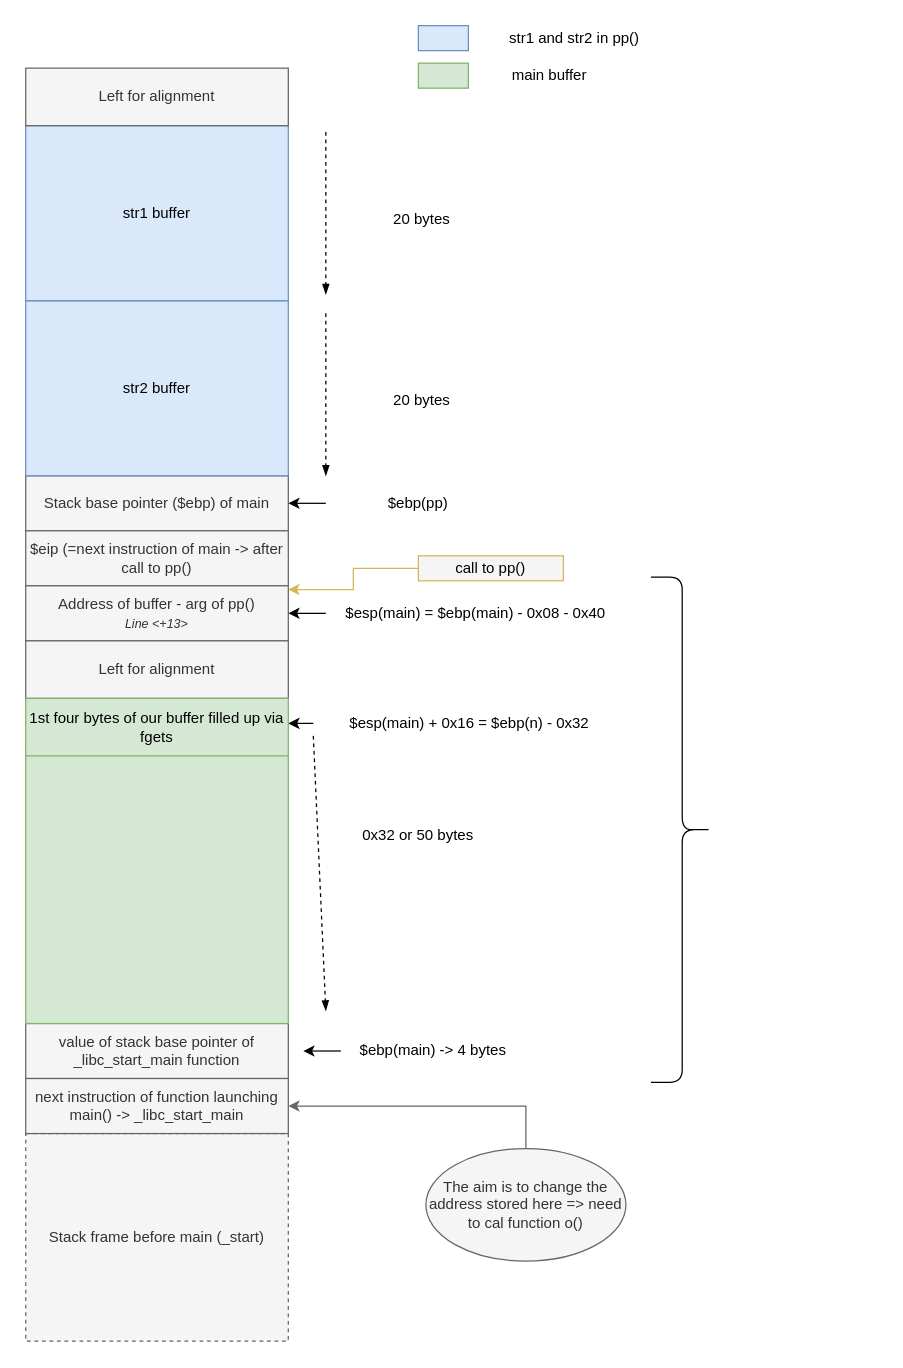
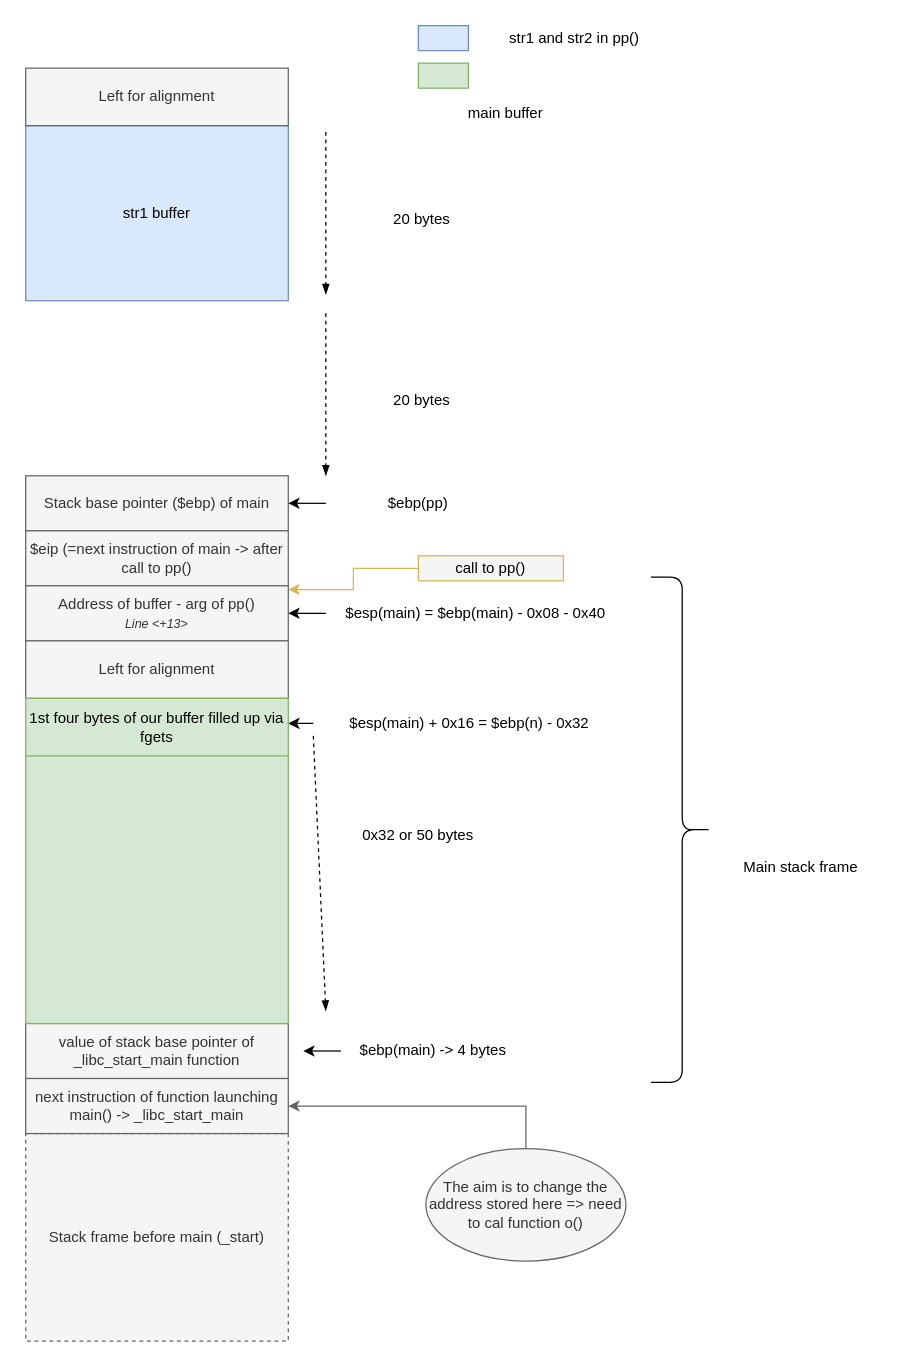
node "main buffer": moved (549, 76) -> (506, 113)
node "str2 buffer": removed
node "Main stack frame": added
